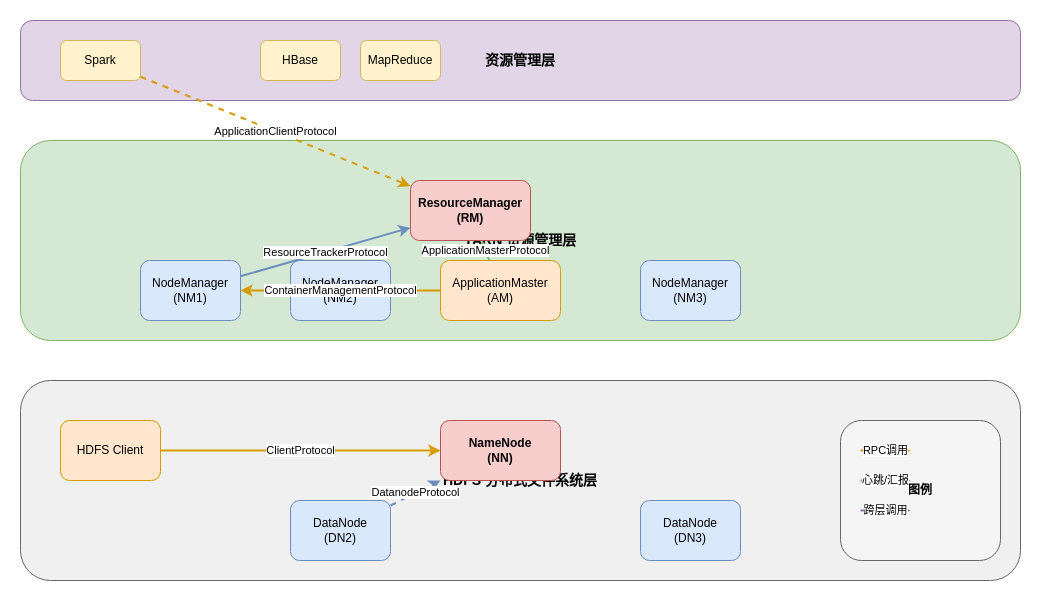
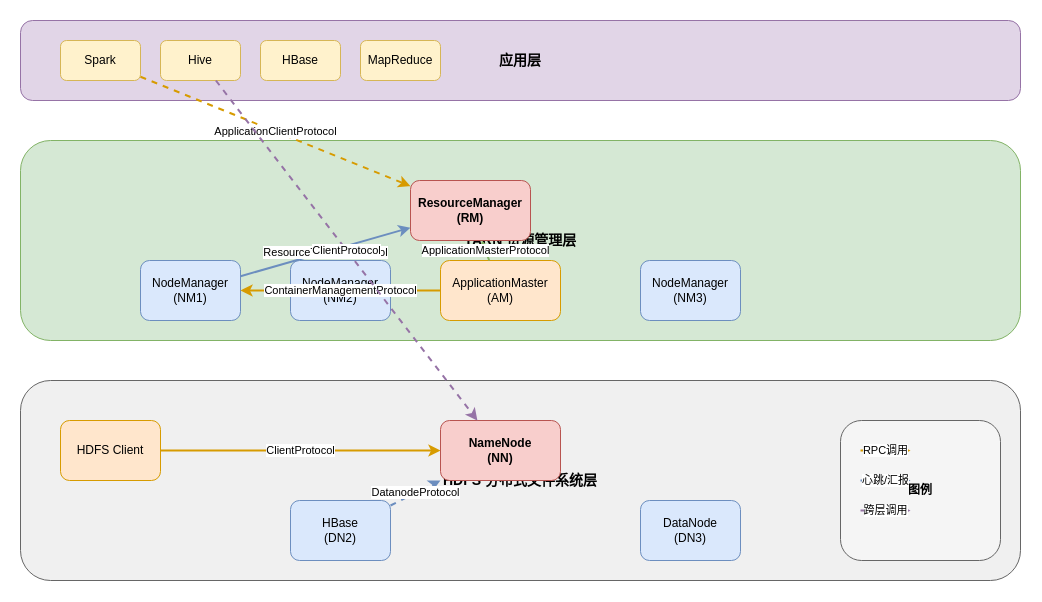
node "Hive": added
node "资源管理层": label "资源管理层" -> "应用层"
edge "Hive" -> "NameNode (NN)": added, label "ClientProtocol"
node "DataNode (DN2)": label "DataNode (DN2)" -> "HBase (DN2)"
